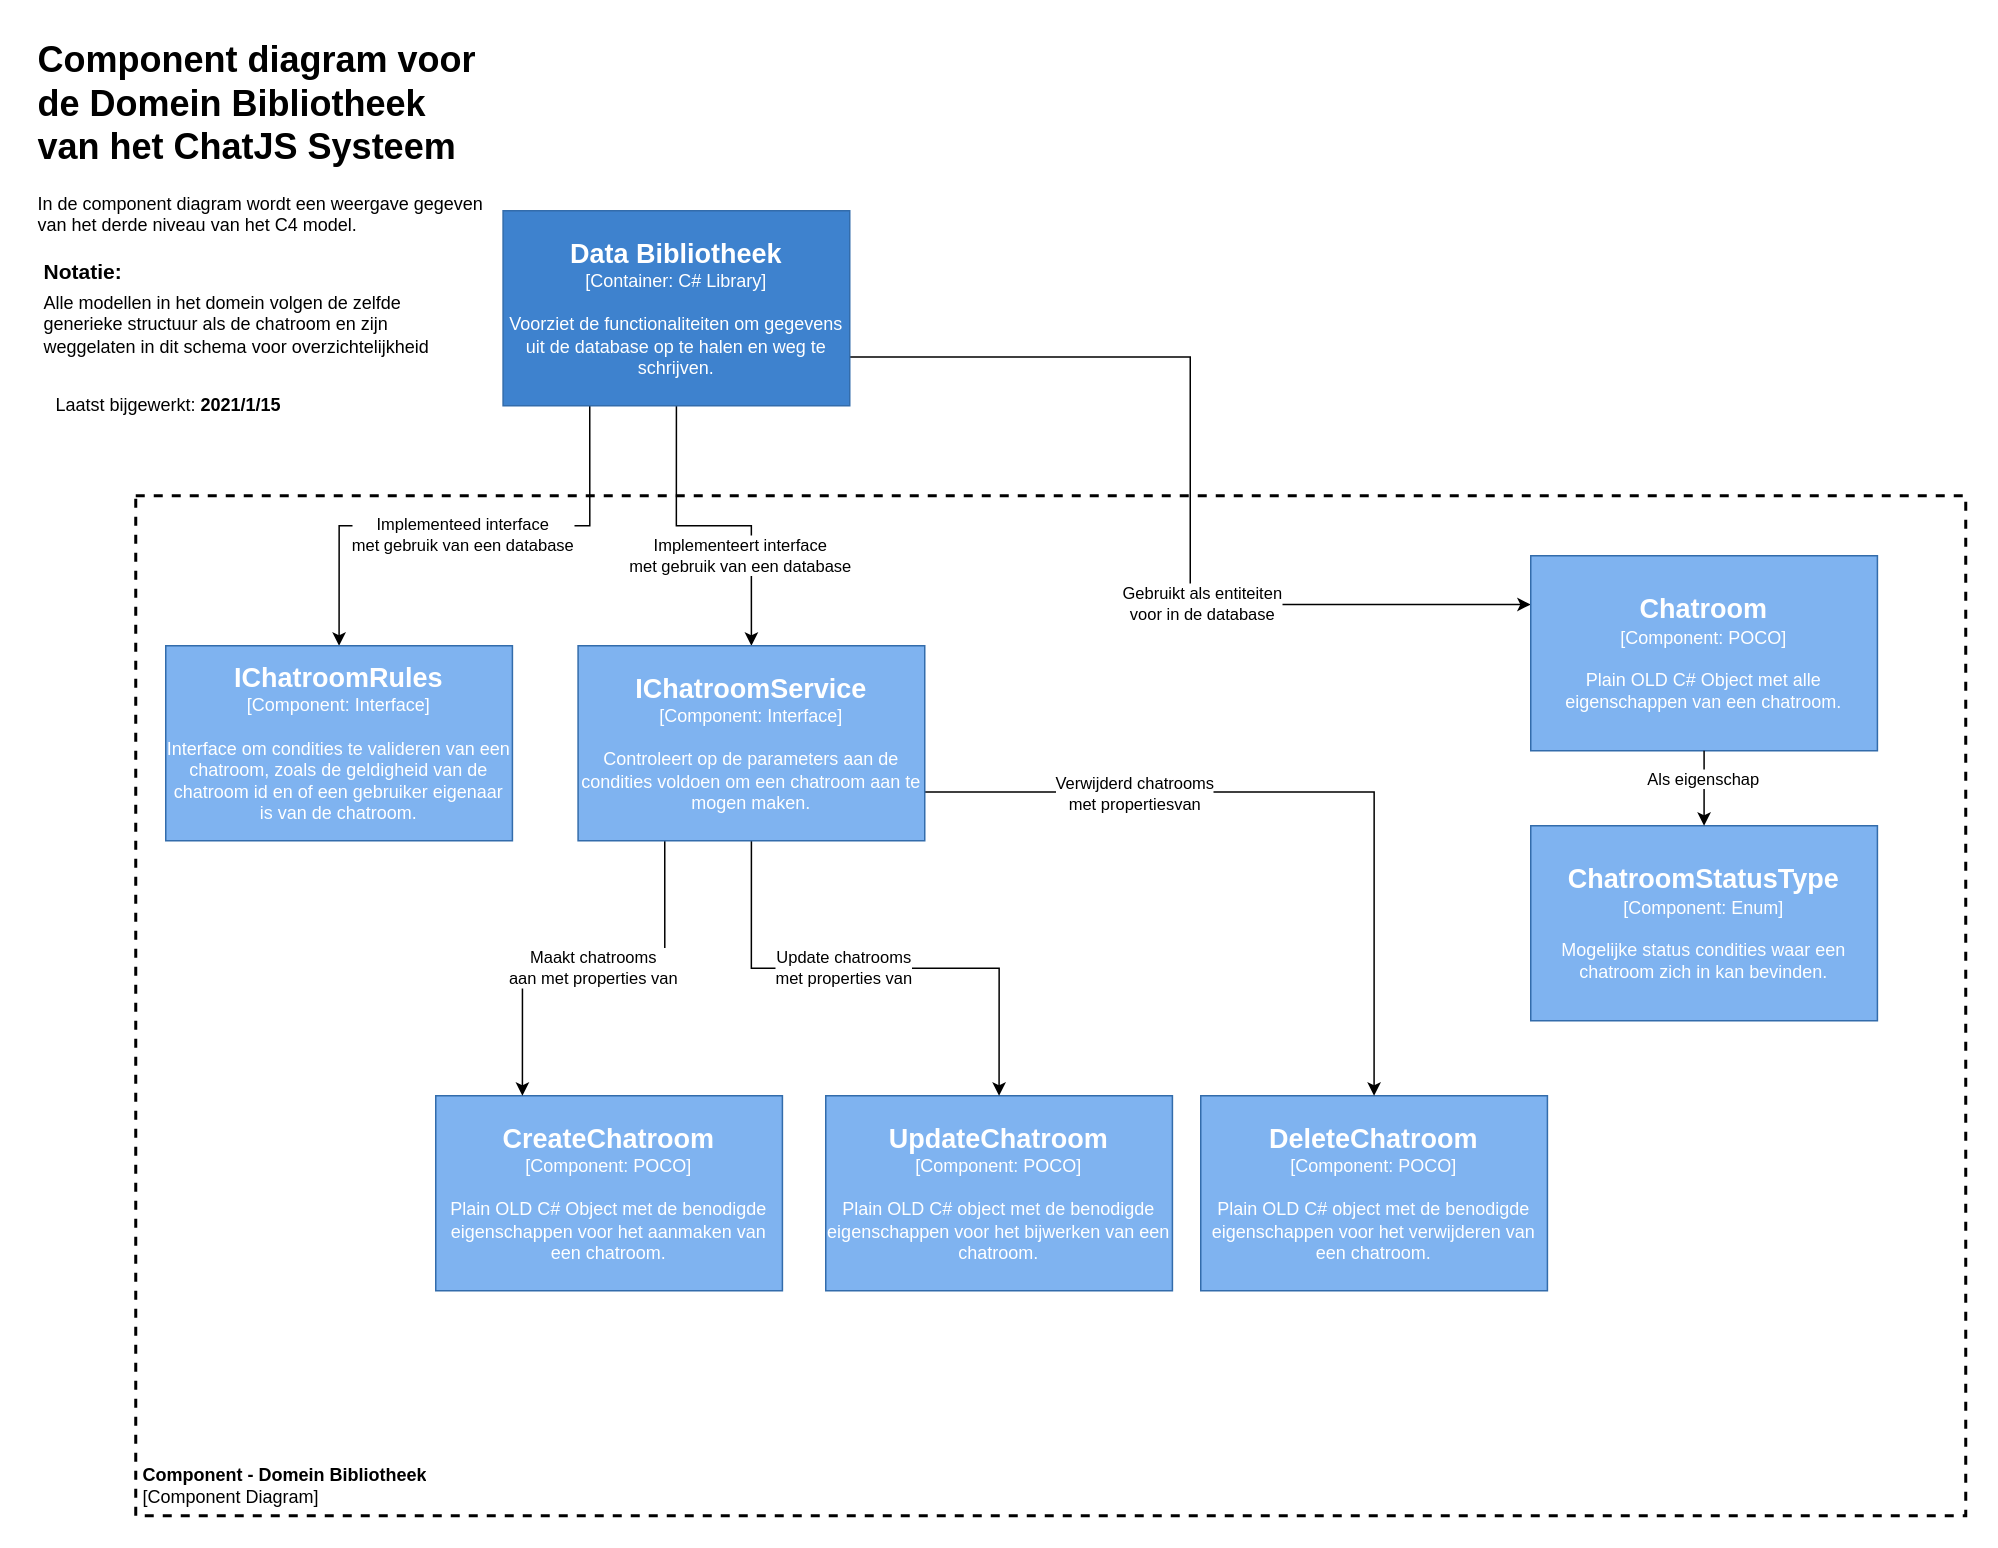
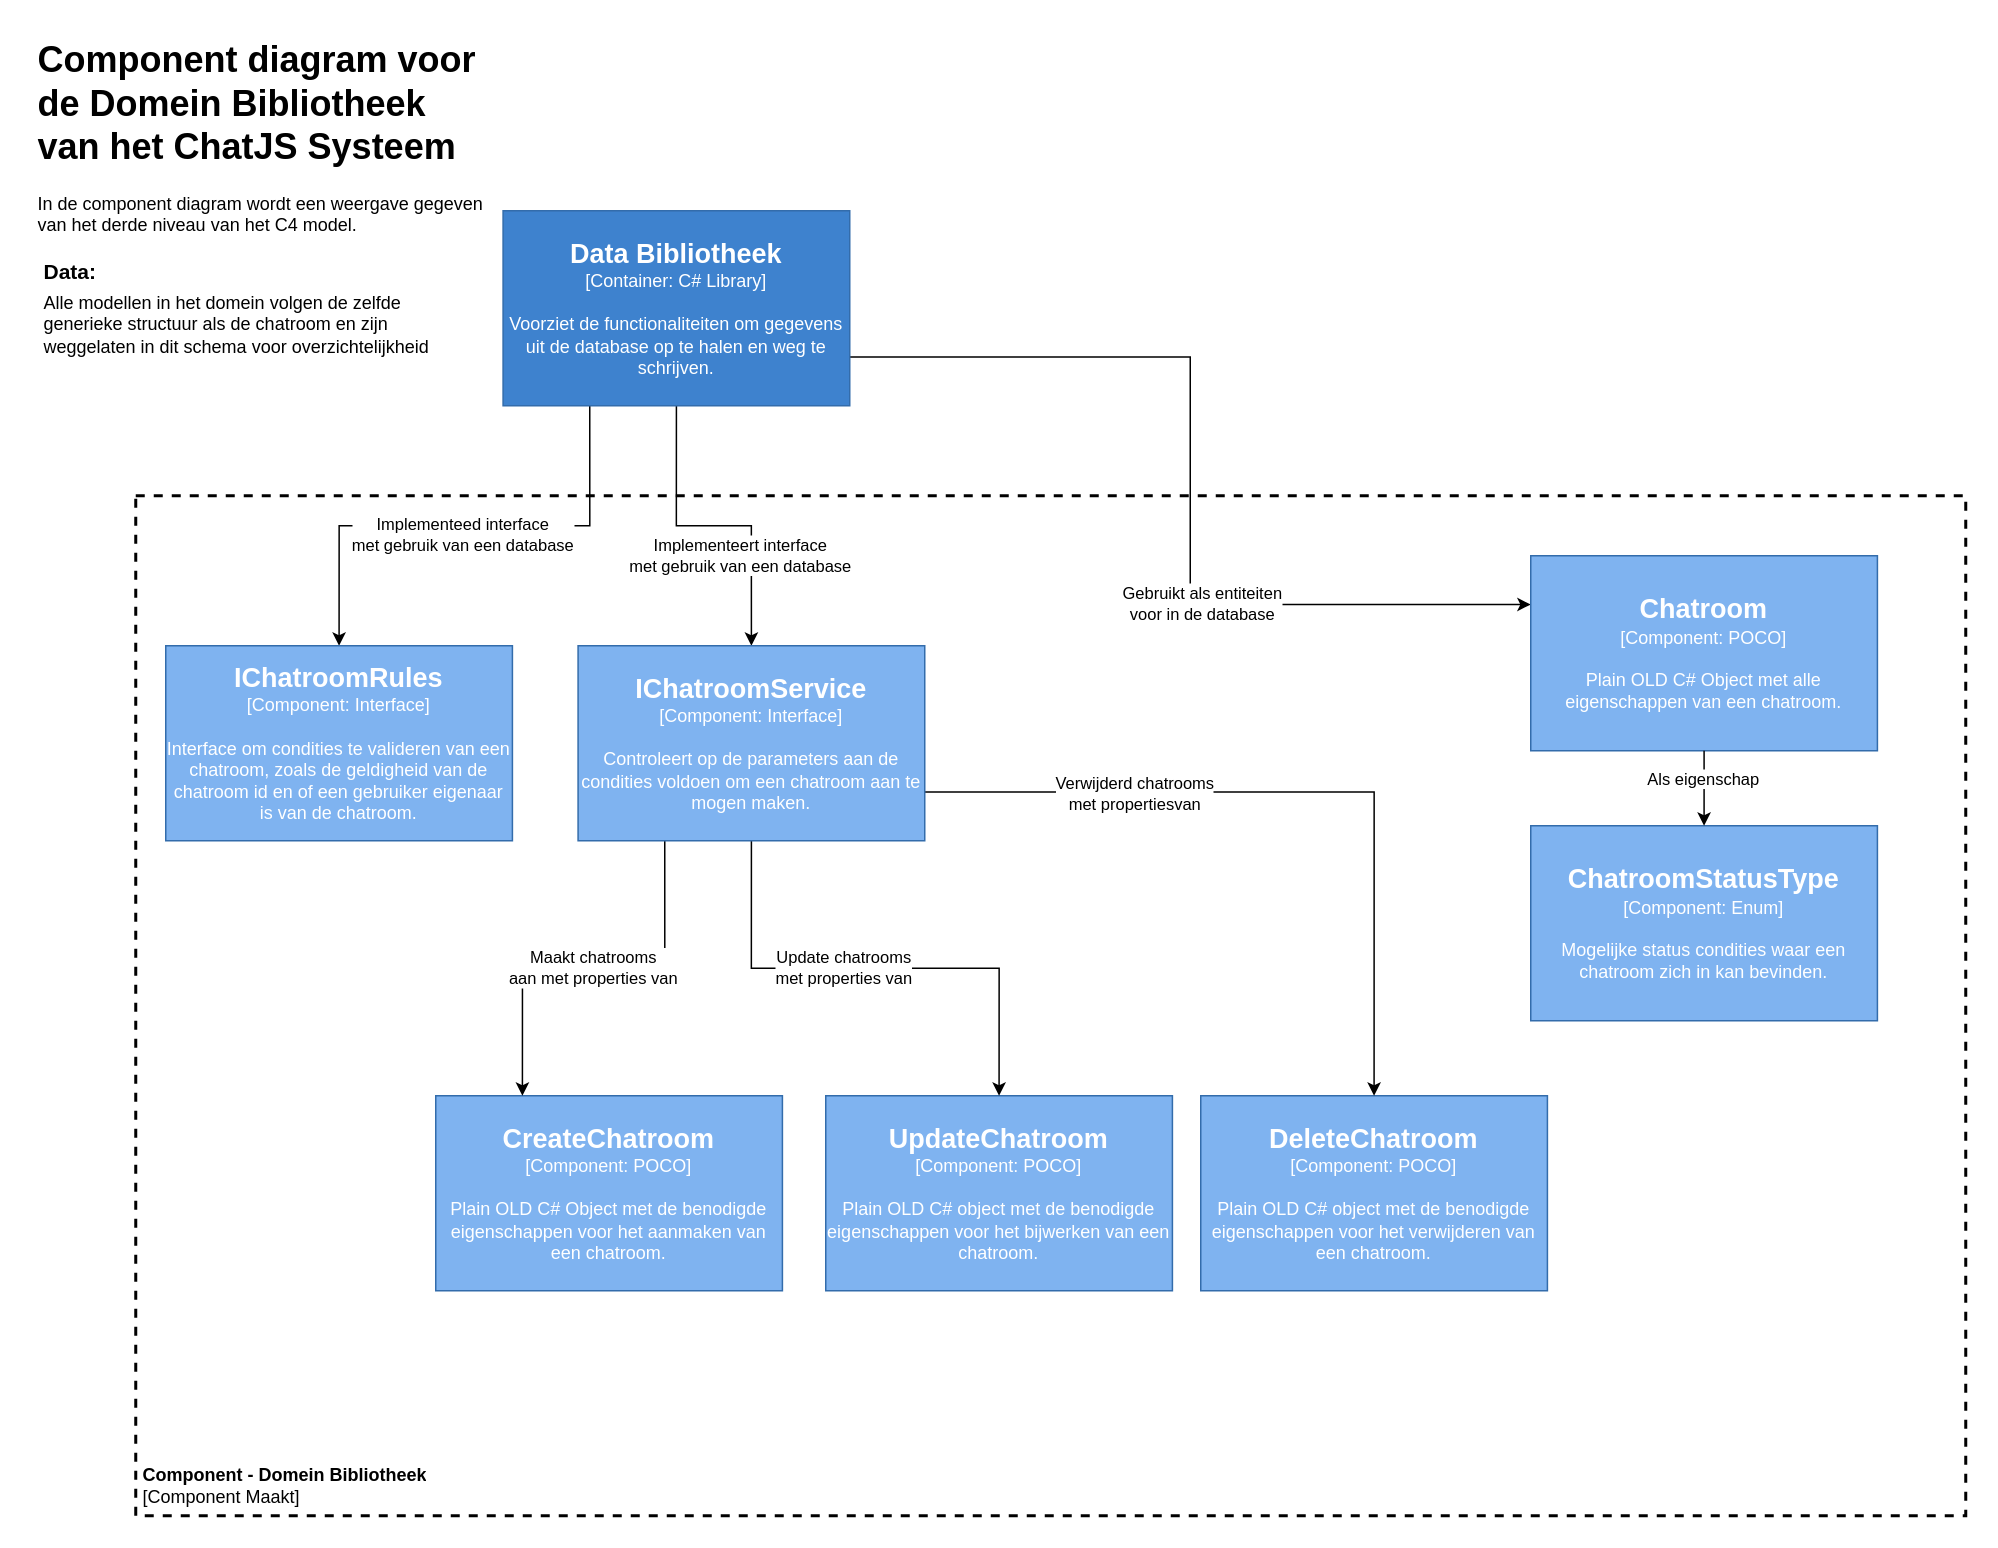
node "Notatie:": label "Notatie:" -> "Data:"
node "Laatst bijgewerkt: 2021/1/15": removed
node "Component - Domein Bibliotheek [Component Diagram]": label "Component - Domein Bibliotheek [Component Diagram]" -> "Component - Domein Bibliotheek [Component Maakt]"
